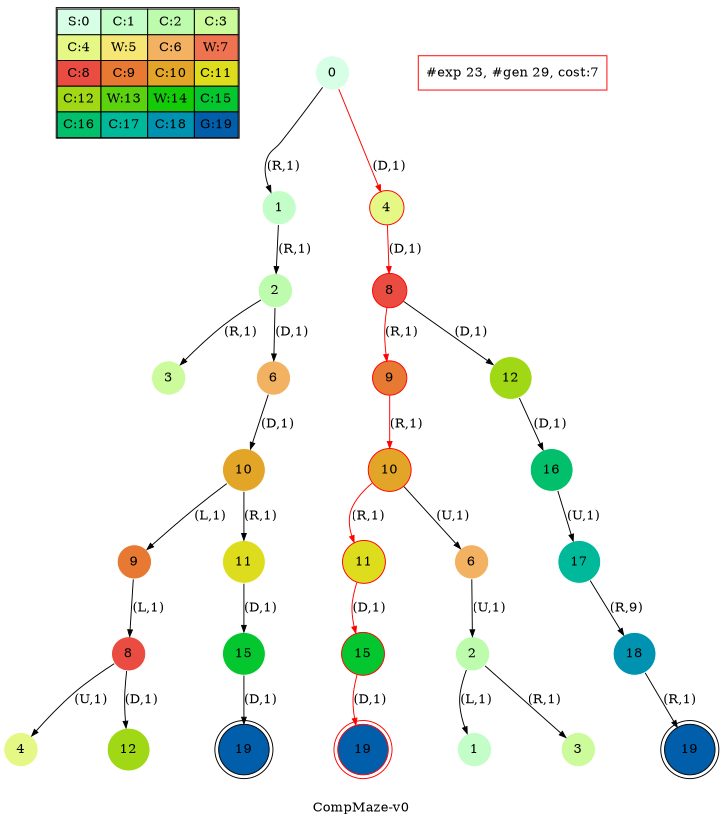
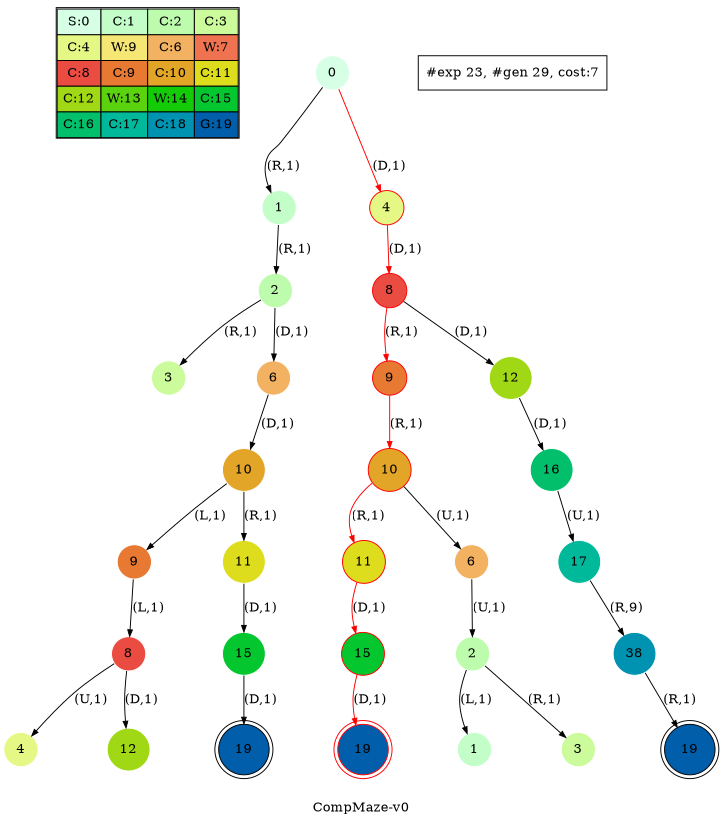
node "S:0": text "W:5" -> "W:9"
node "#exp 23, #gen 29, cost:7": color red -> black
node "18": label "18" -> "38"
